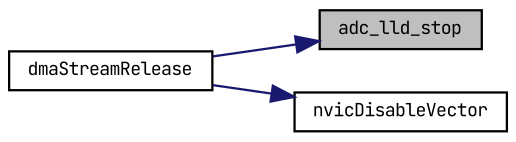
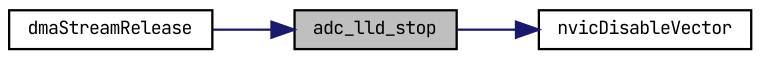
edge "dmaStreamRelease" -> "nvicDisableVector": now "adc_lld_stop" -> "nvicDisableVector"
